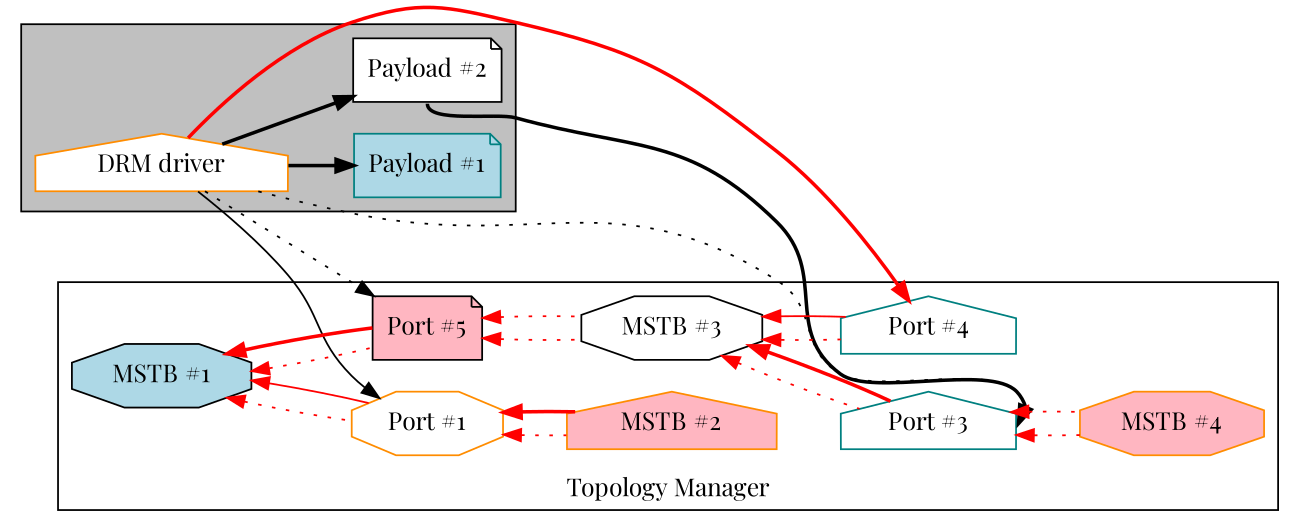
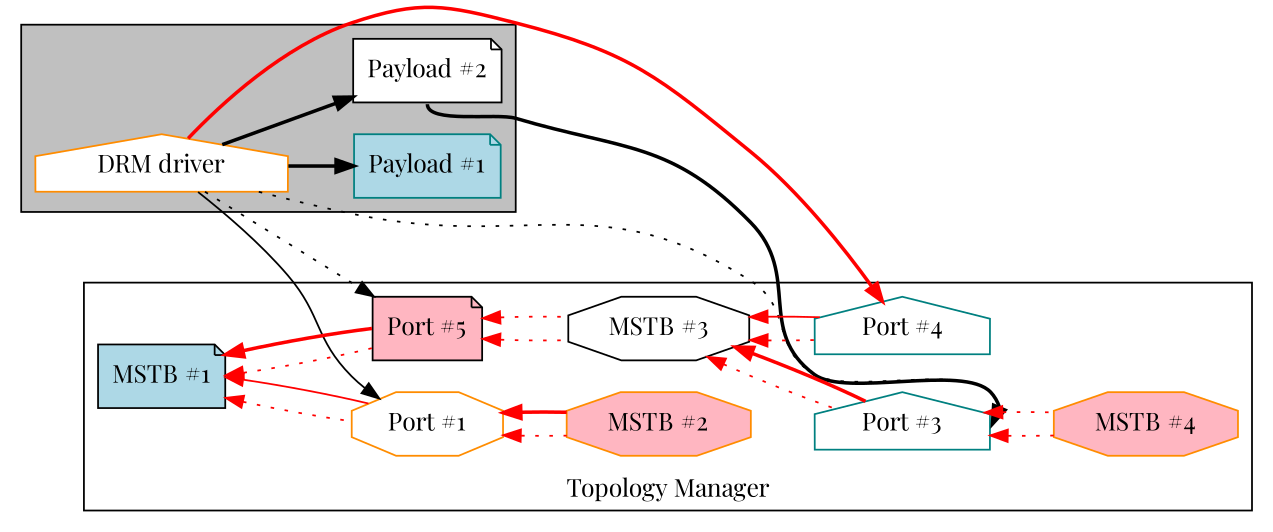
node "MSTB #1": shape octagon -> note
node "MSTB #2": shape house -> octagon
